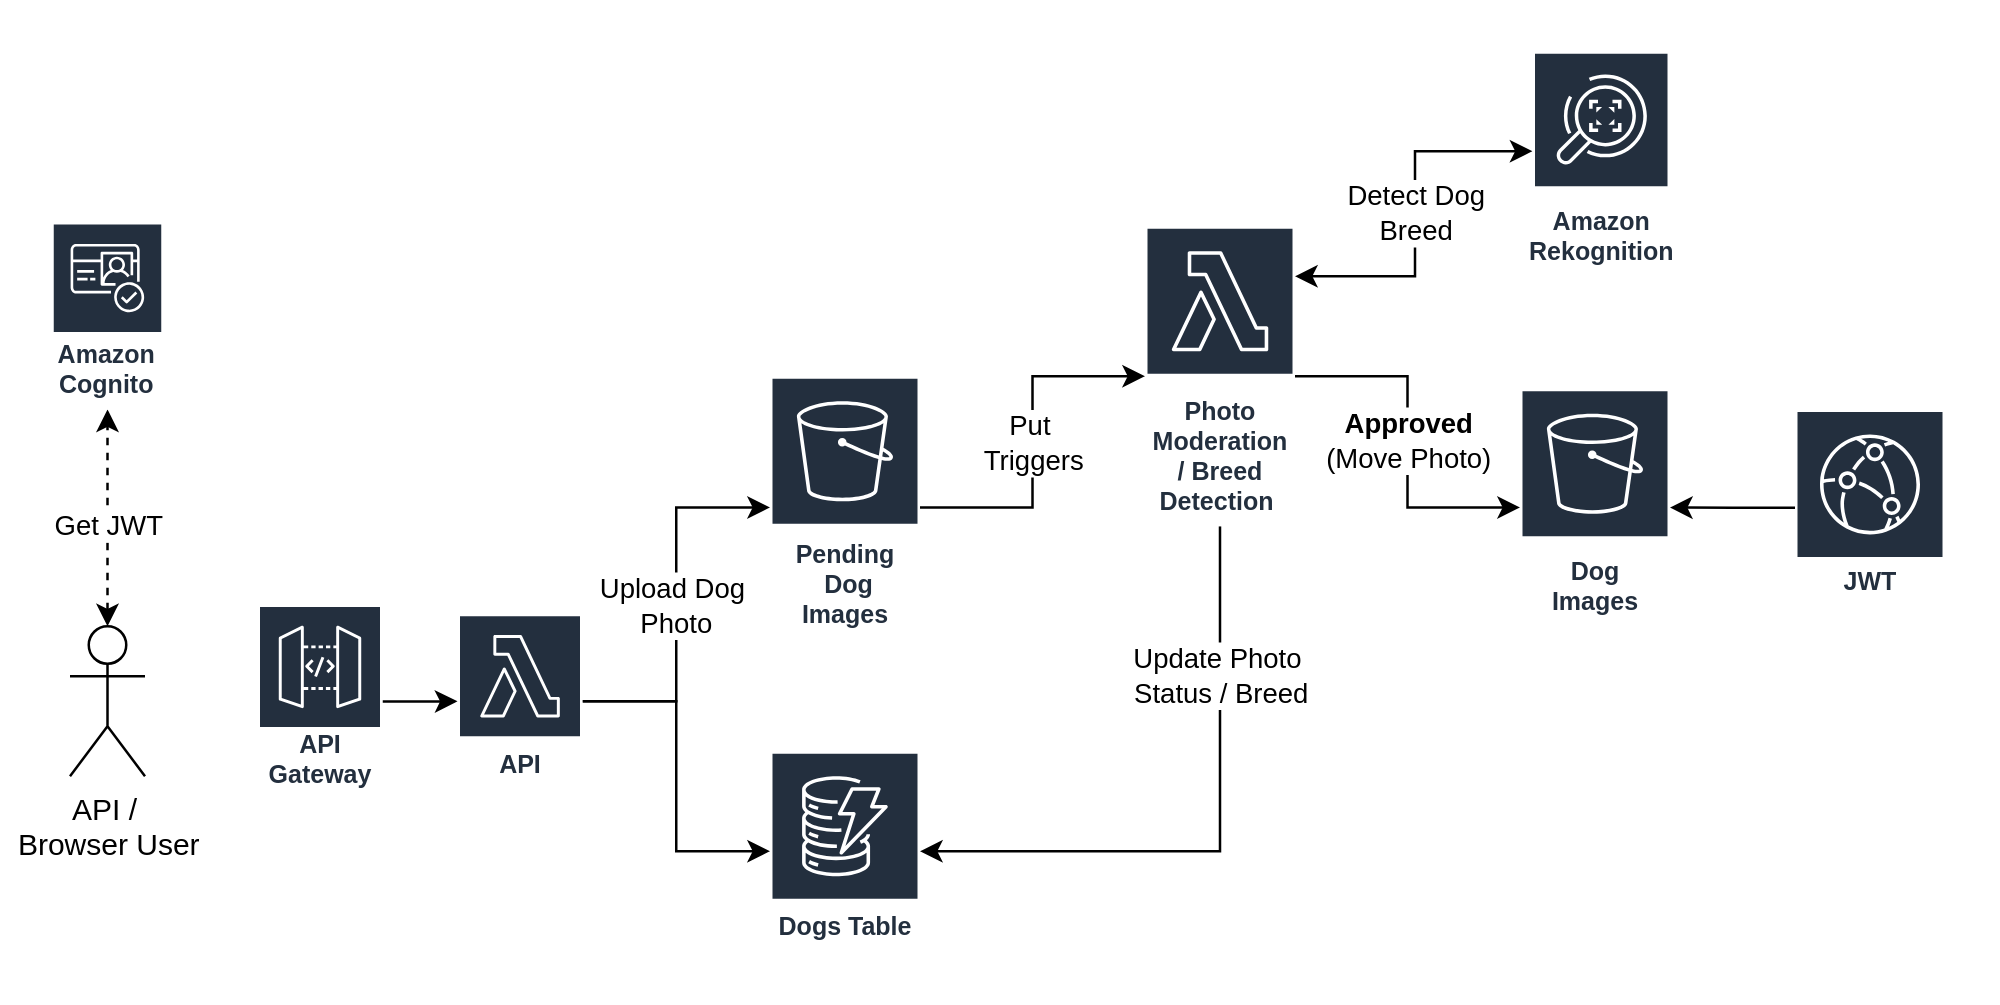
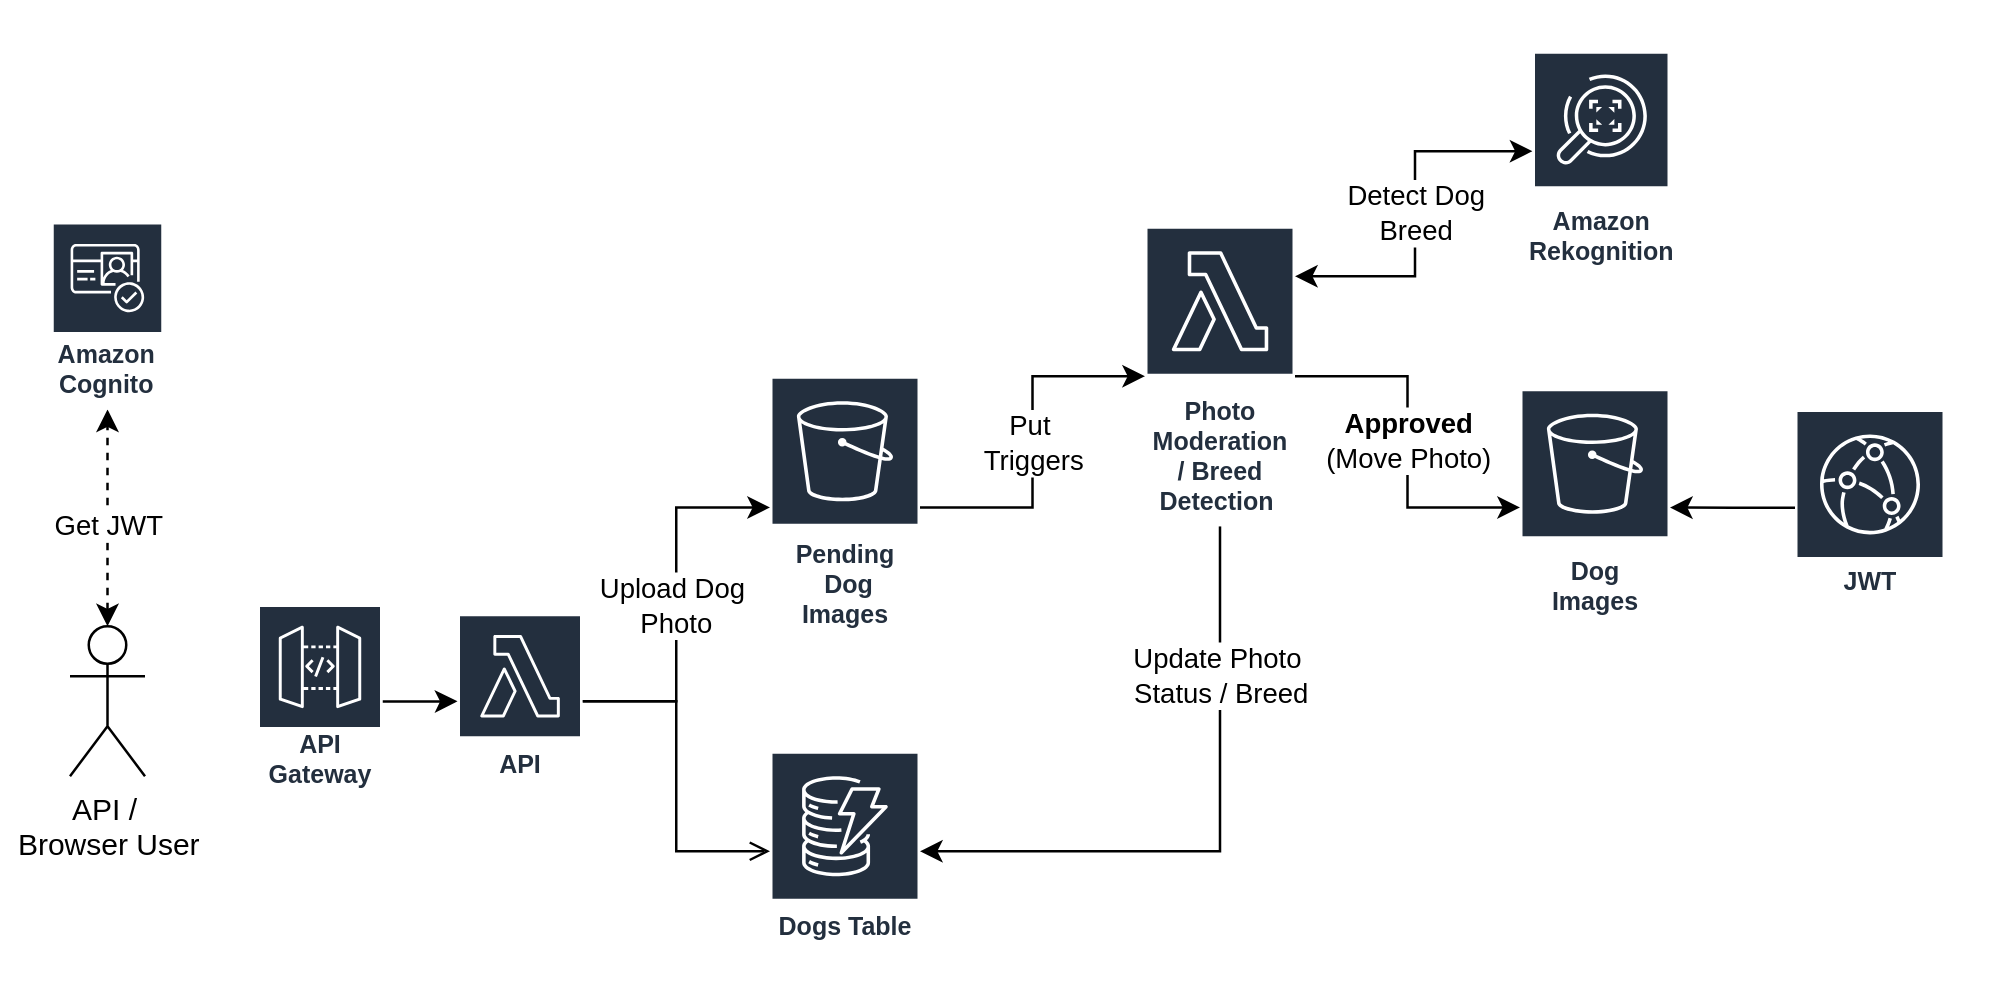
edge "API" -> "Dogs Table": arrowhead classic -> open
